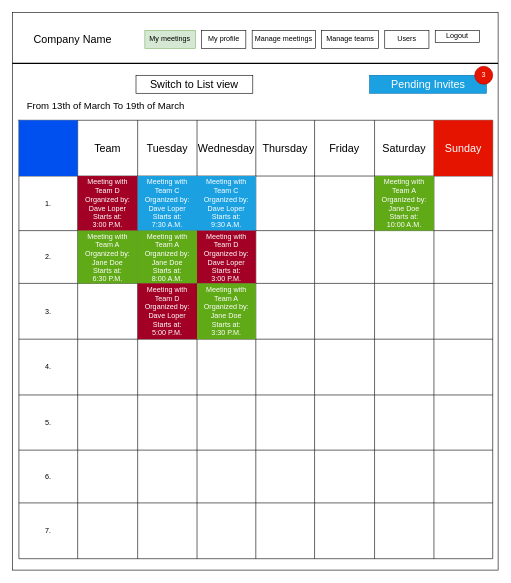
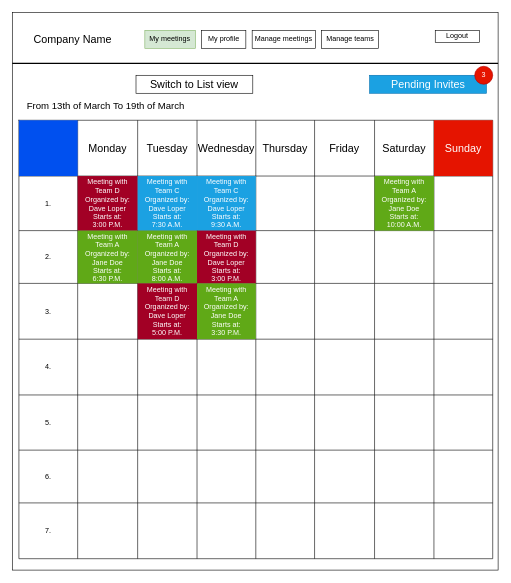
node "Users": removed
node "Team": label "Team" -> "Monday"
